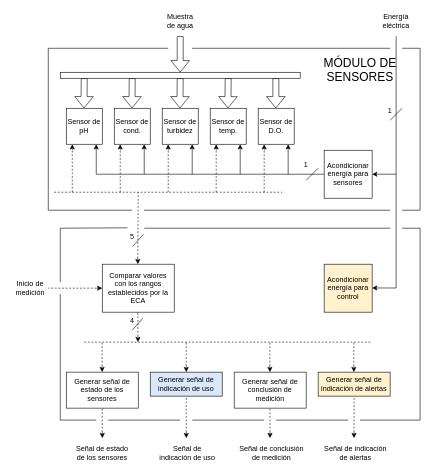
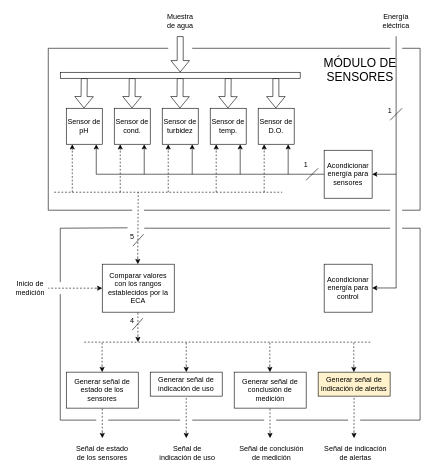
node "Acondicionar energía para control": fillcolor #fff2cc -> #ffffff
node "Generar señal de indicación de uso": fillcolor #dae8fc -> #ffffff
